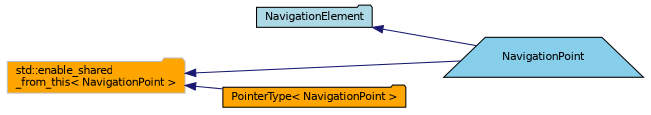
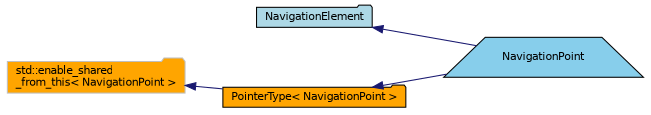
edge "NavigationPoint" -> "std::enable_shared _from_this< NavigationPoint >": now "NavigationPoint" -> "PointerType< NavigationPoint >"
